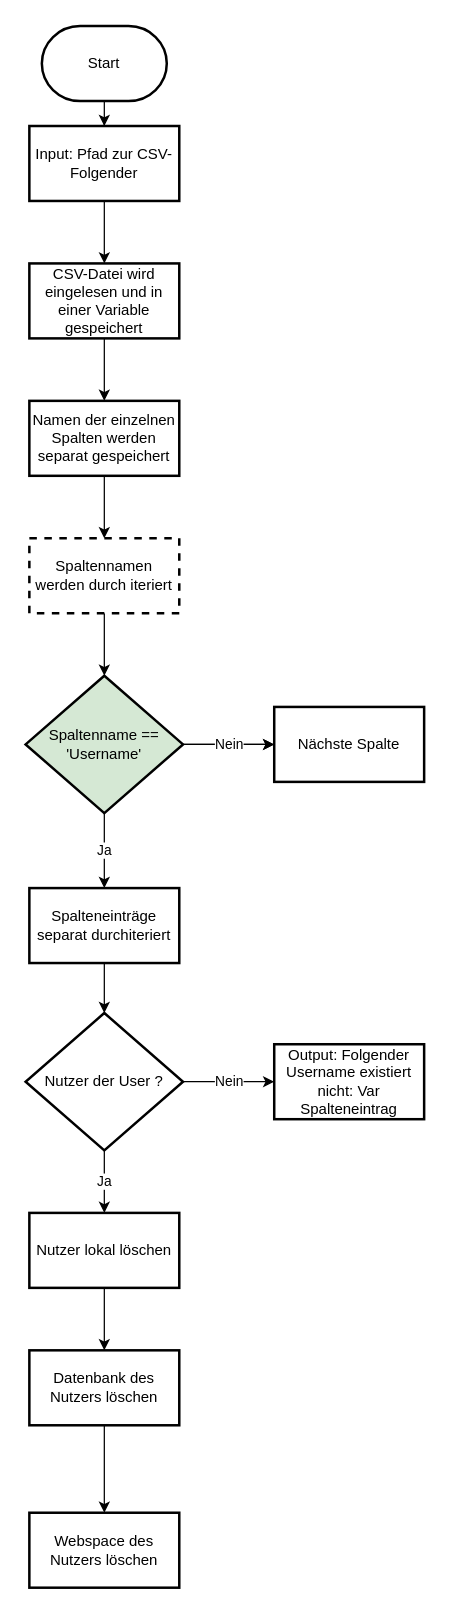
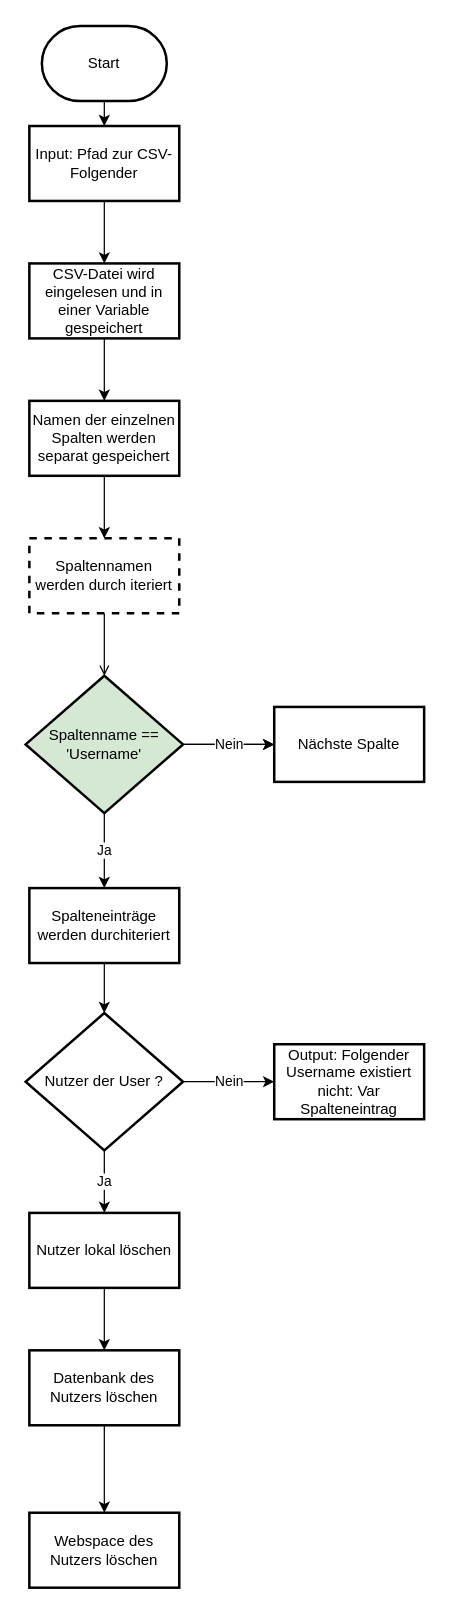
edge "Spaltennamen werden durch iteriert" -> "Spaltenname == 'Username'": arrowhead classic -> open
node "Spalteneinträge separat durchiteriert": label "Spalteneinträge separat durchiteriert" -> "Spalteneinträge werden durchiteriert"
